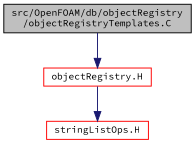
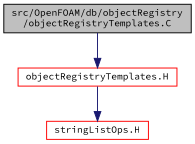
node "objectRegistry.H": label "objectRegistry.H" -> "objectRegistryTemplates.H"
